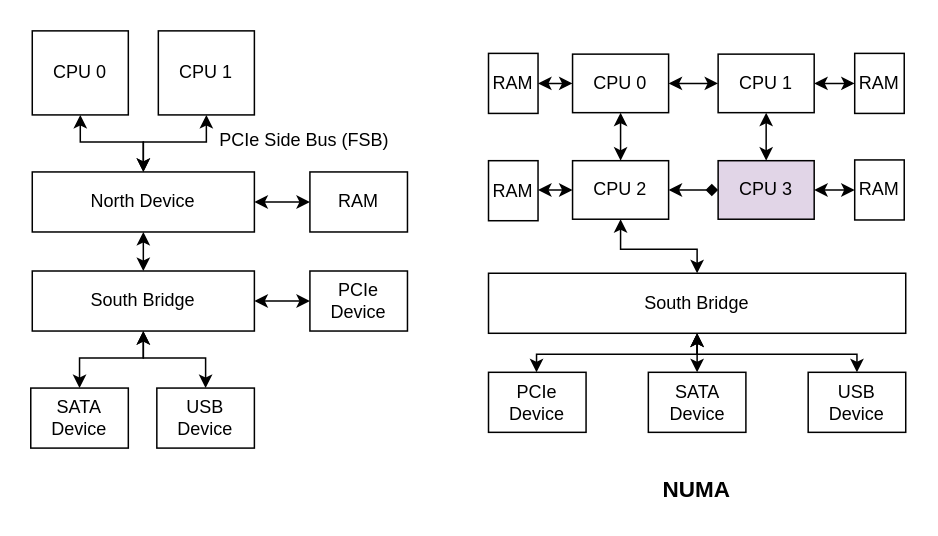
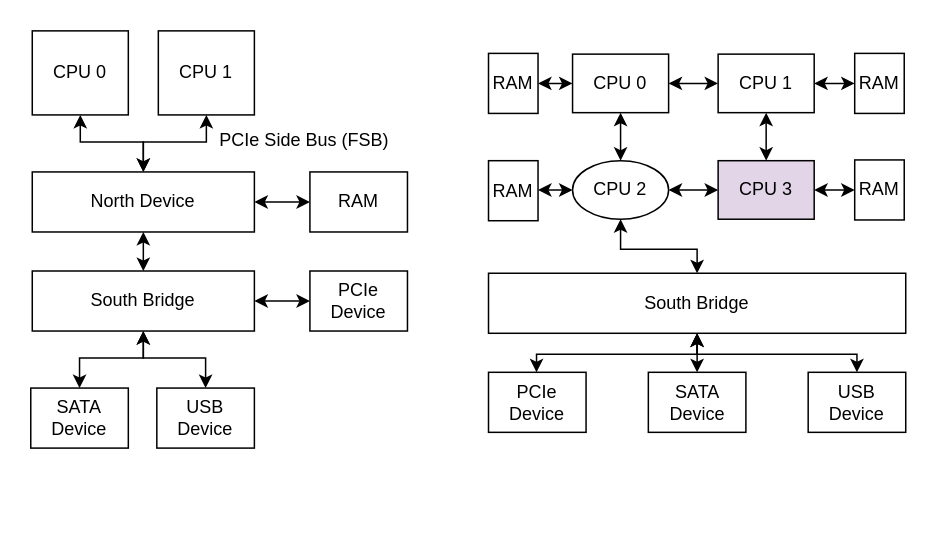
node "CPU 2": shape rectangle -> ellipse
edge "CPU 2" -- "CPU 3": arrowhead diamond -> classic
node "NUMA": removed
